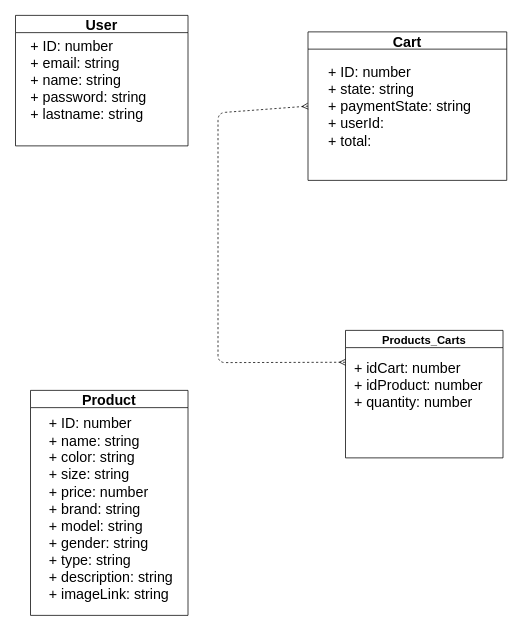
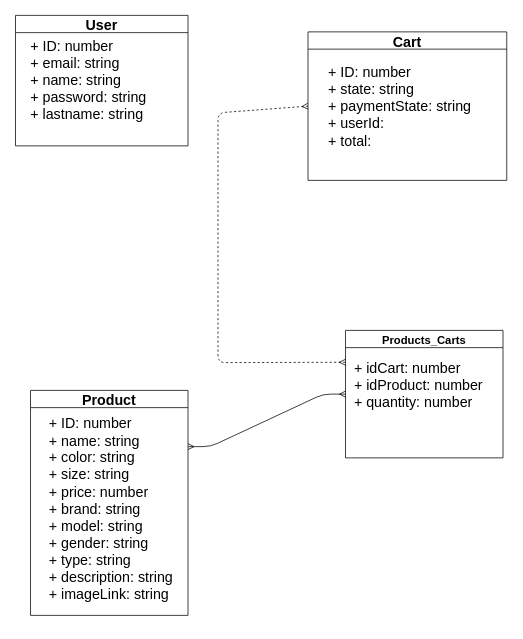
edge "Products_Carts" -- "Product": added
